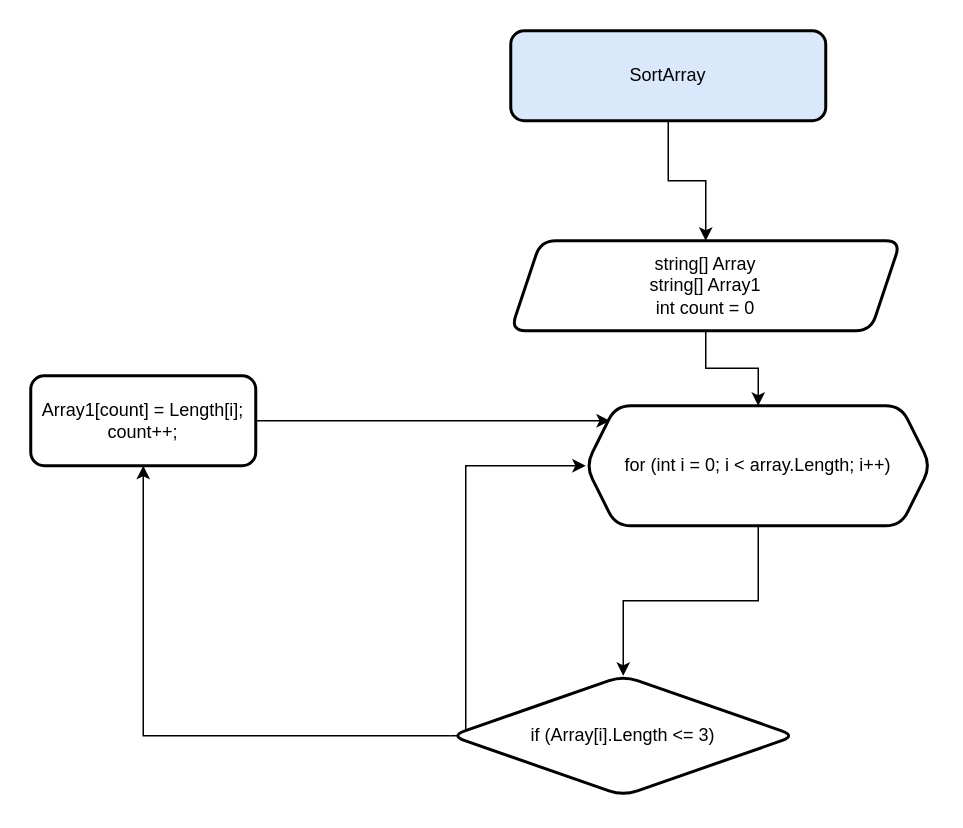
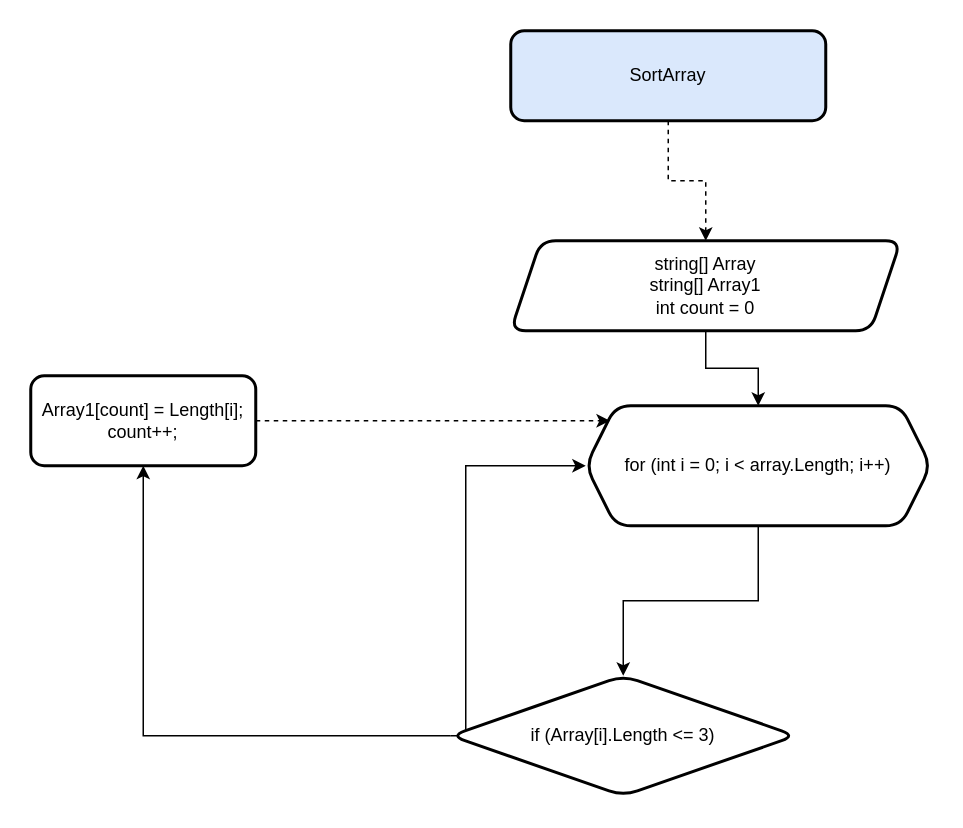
edge "SortArray" -> "string[] Array string[] Array1 int count = 0": style solid -> dashed
edge "Array1[count] = Length[i]; count++;" -> "for (int i = 0; i < array.Length; i++)": style solid -> dashed
